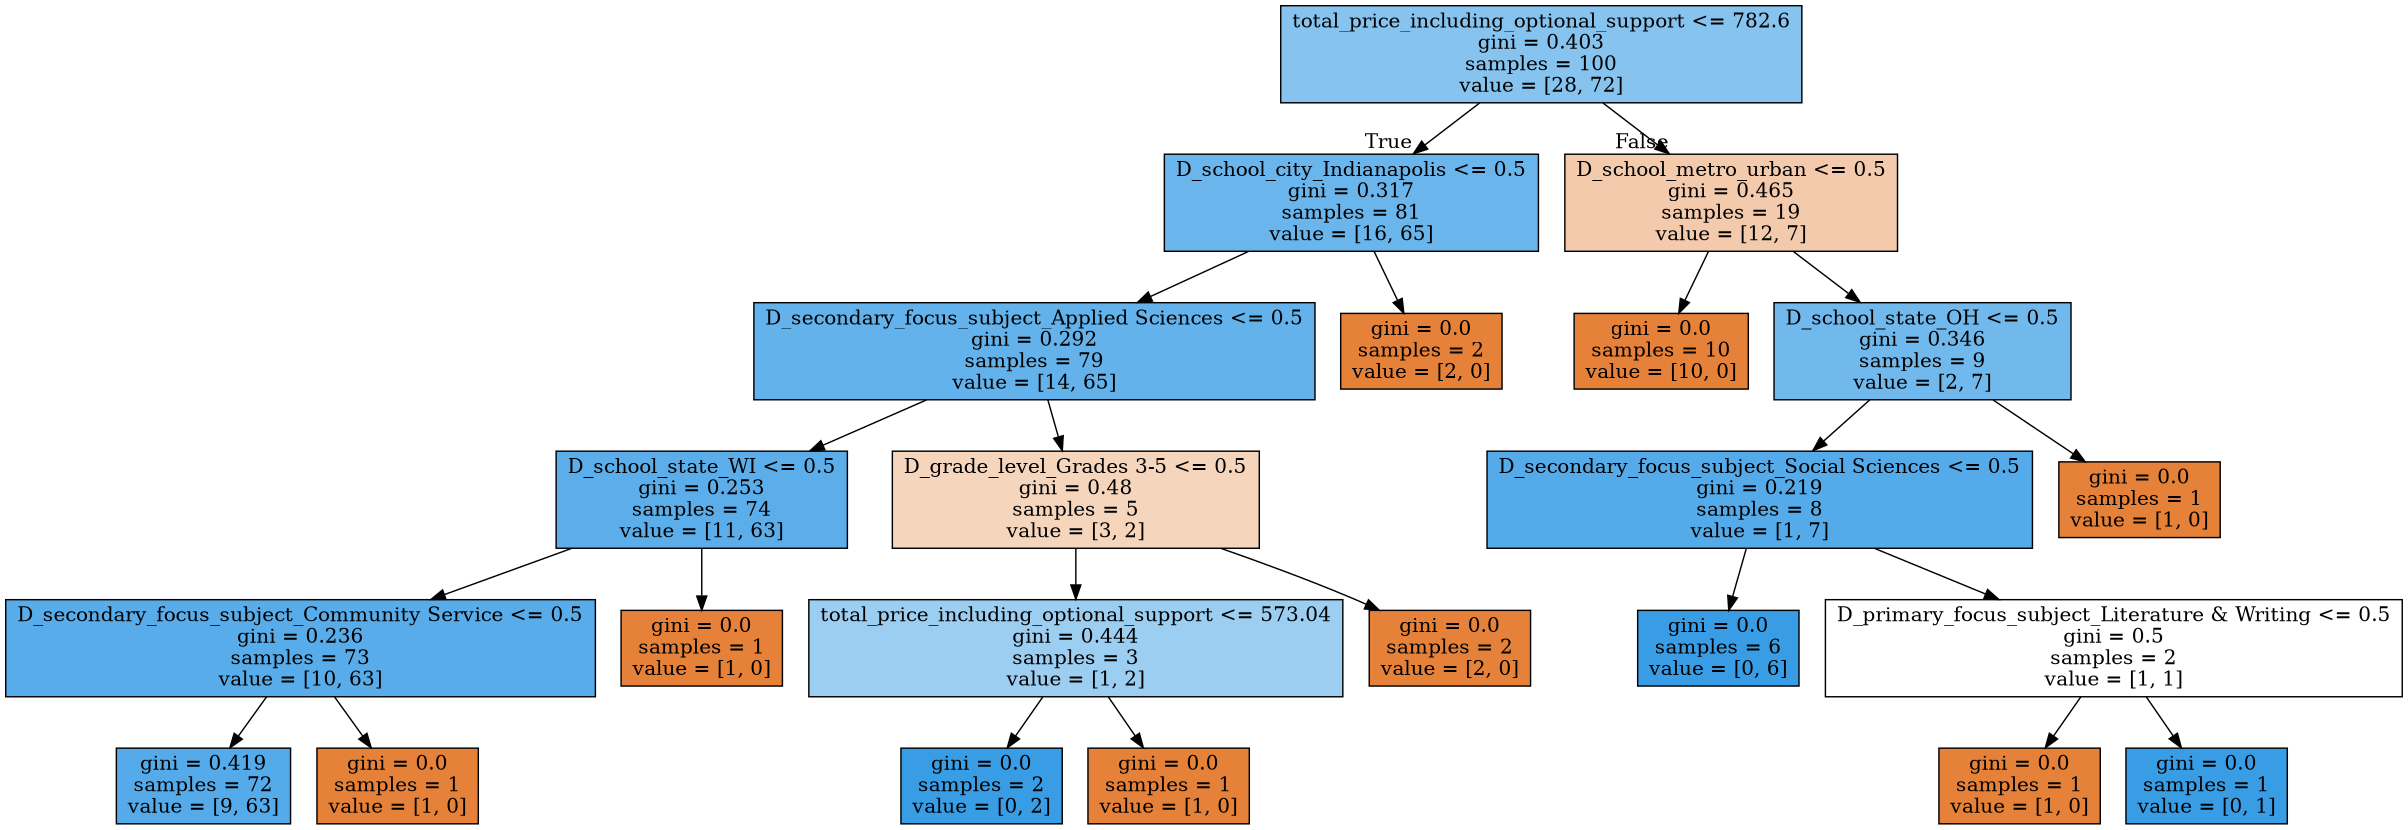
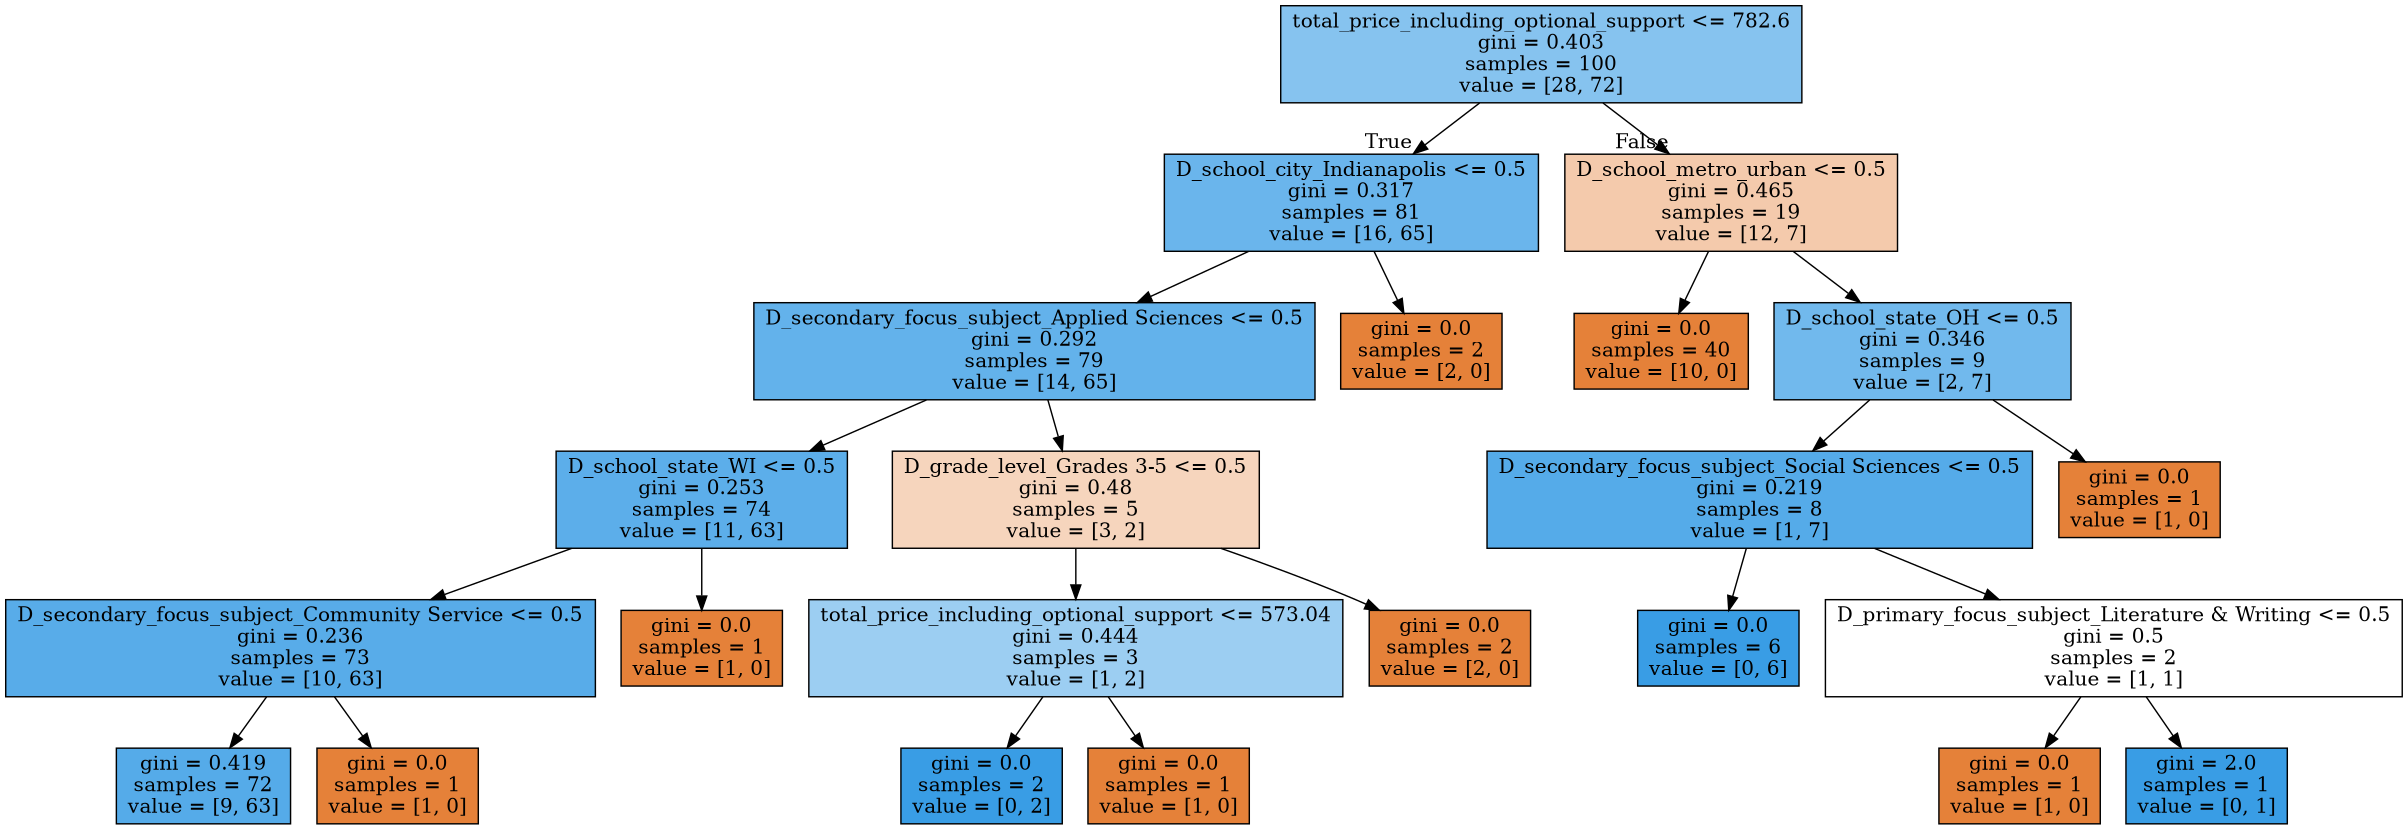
node "gini = 0.0 samples = 10 value = [10, 0]": label "gini = 0.0 samples = 10 value = [10, 0]" -> "gini = 0.0 samples = 40 value = [10, 0]"
node "gini = 0.0 samples = 1 value = [0, 1]": label "gini = 0.0 samples = 1 value = [0, 1]" -> "gini = 2.0 samples = 1 value = [0, 1]"
